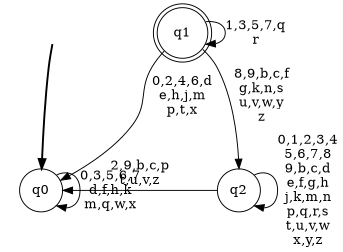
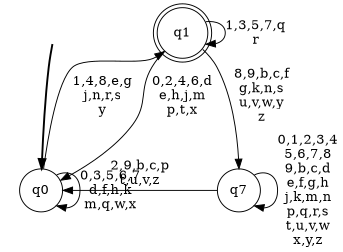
edge "q0" -> "q1": added, label "1,4,8,e,g j,n,r,s y"
node "q2": label "q2" -> "q7"
